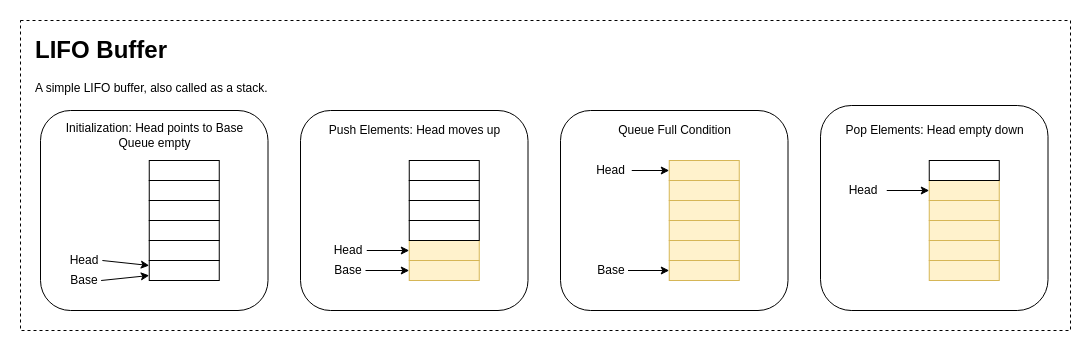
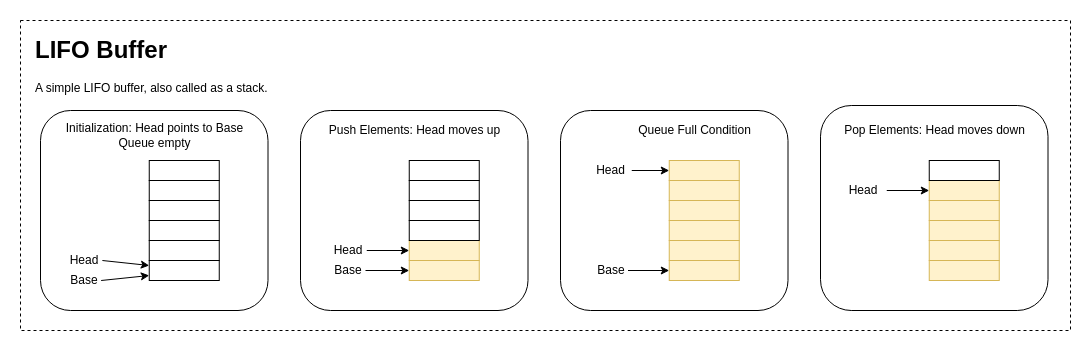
node "Queue Full Condition": moved (674, 131) -> (694, 131)
node "Pop Elements: Head empty down": label "Pop Elements: Head empty down" -> "Pop Elements: Head moves down"
